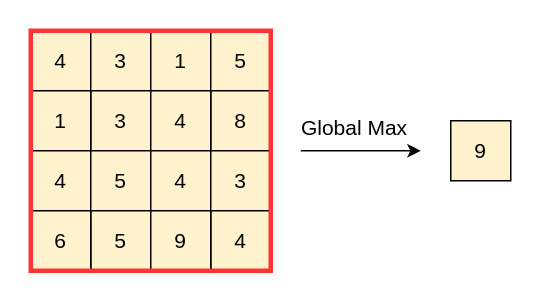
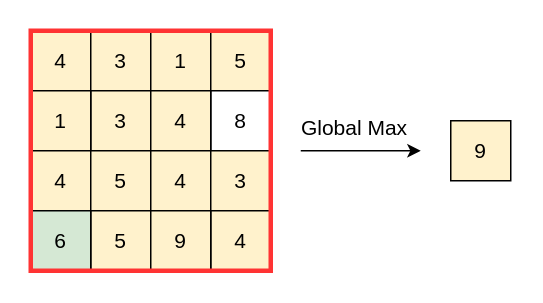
node "8": fillcolor #fff2cc -> #ffffff
node "6": fillcolor #fff2cc -> #d5e8d4
